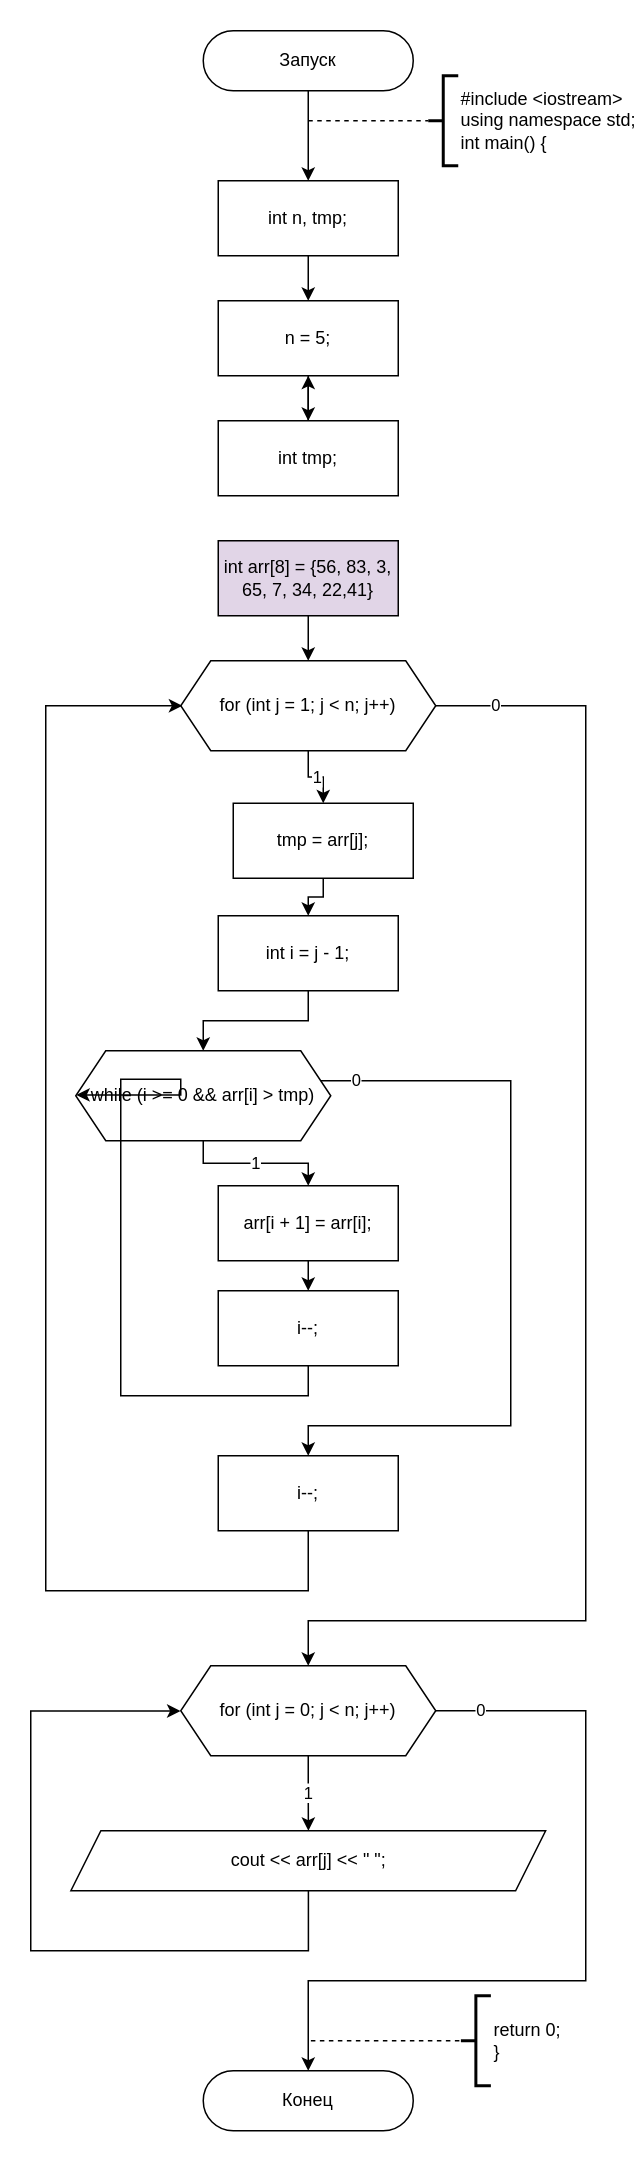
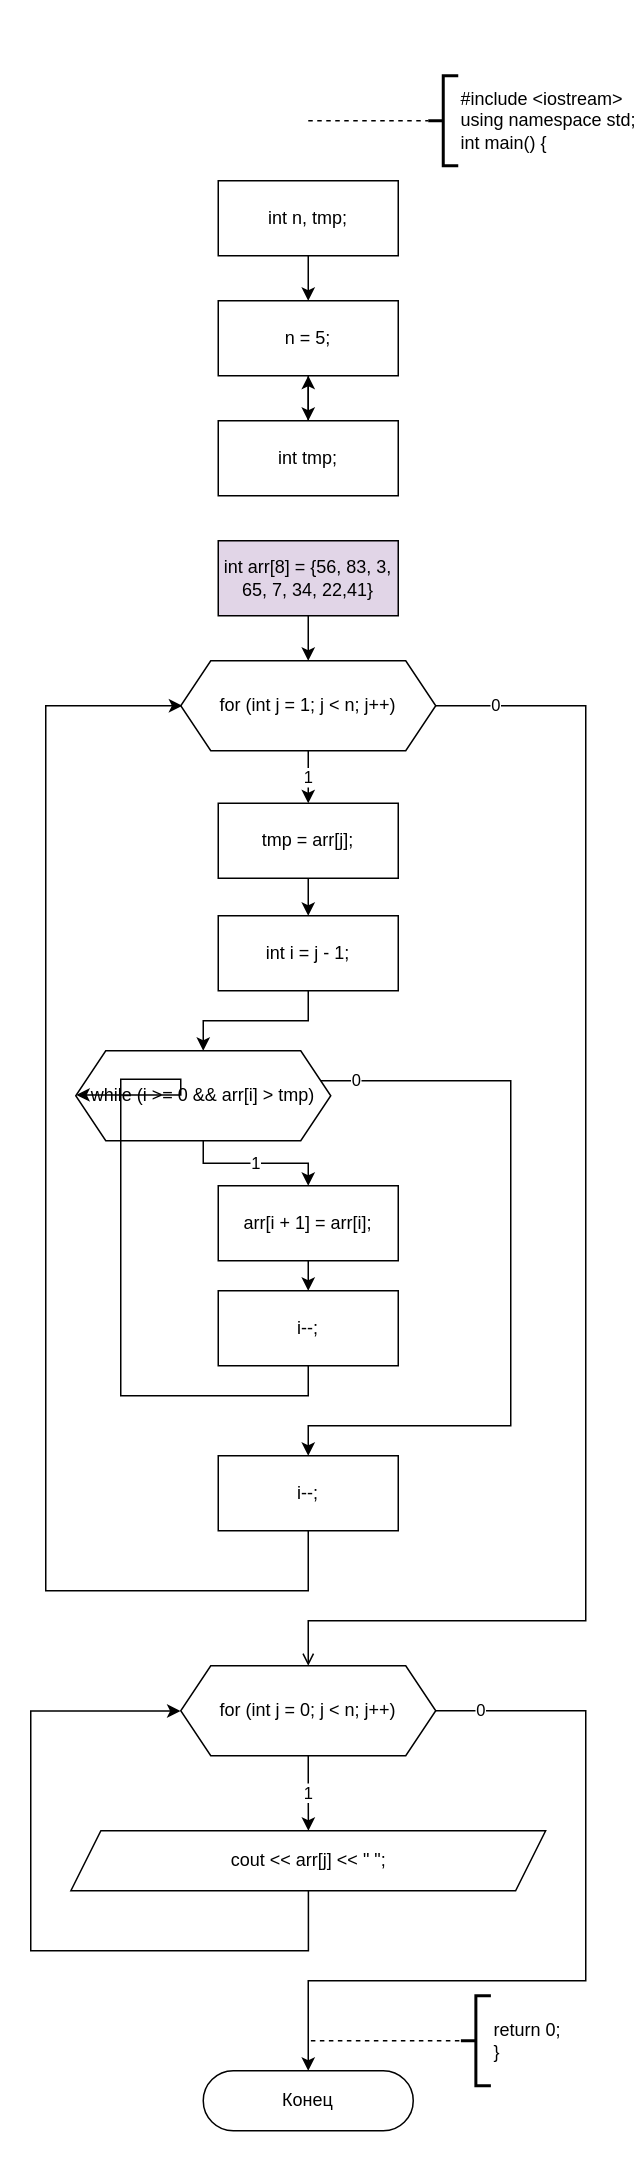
node "Запуск": removed
edge "Запуск" -> "int n, tmp;": removed
node "tmp = arr[j];": moved (323, 841) -> (308, 841)
edge "for (int j = 1; j < n; j++)" -> "for (int j = 0; j < n; j++)": arrowhead classic -> open
